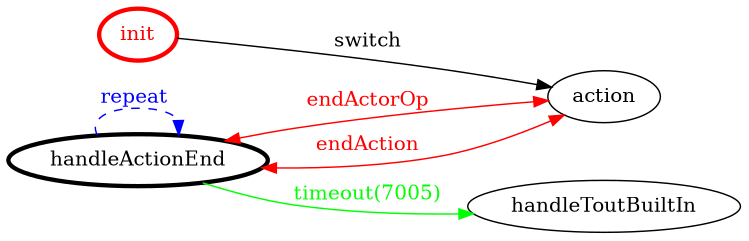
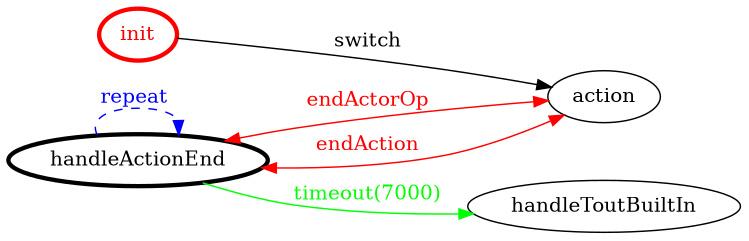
edge "handleActionEnd" -> "handleToutBuiltIn": label "timeout(7005)" -> "timeout(7000)"
